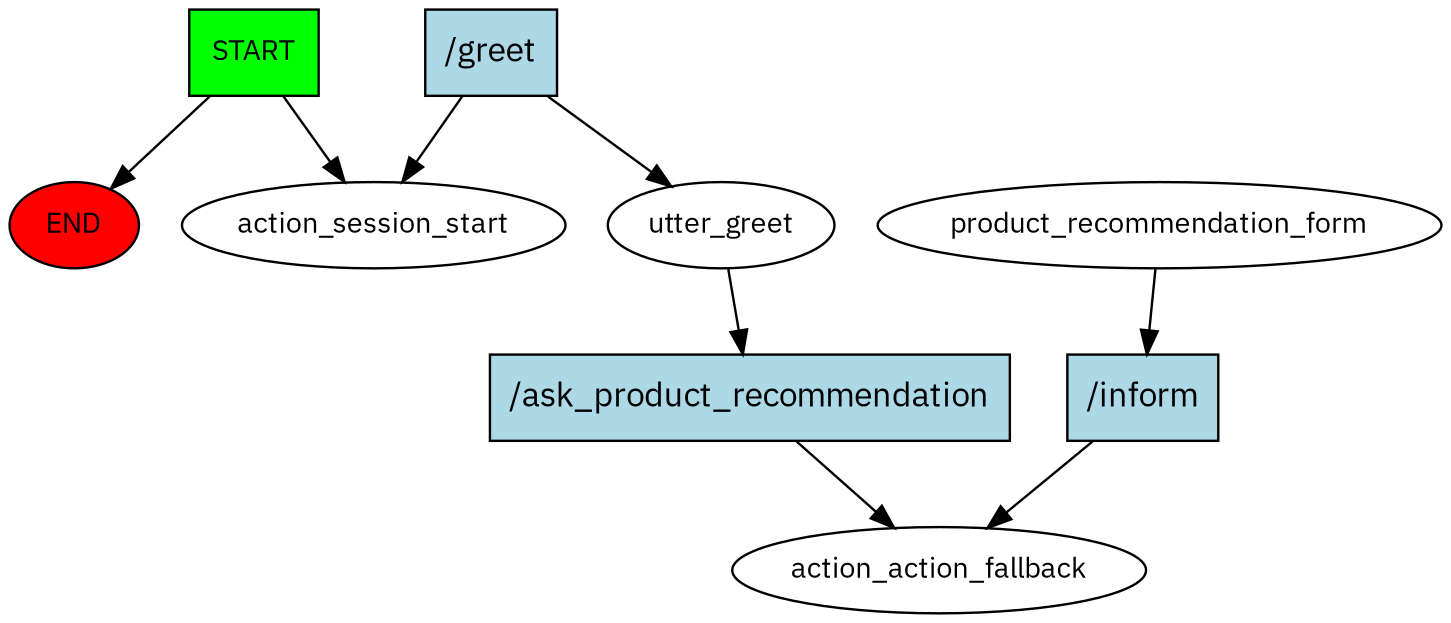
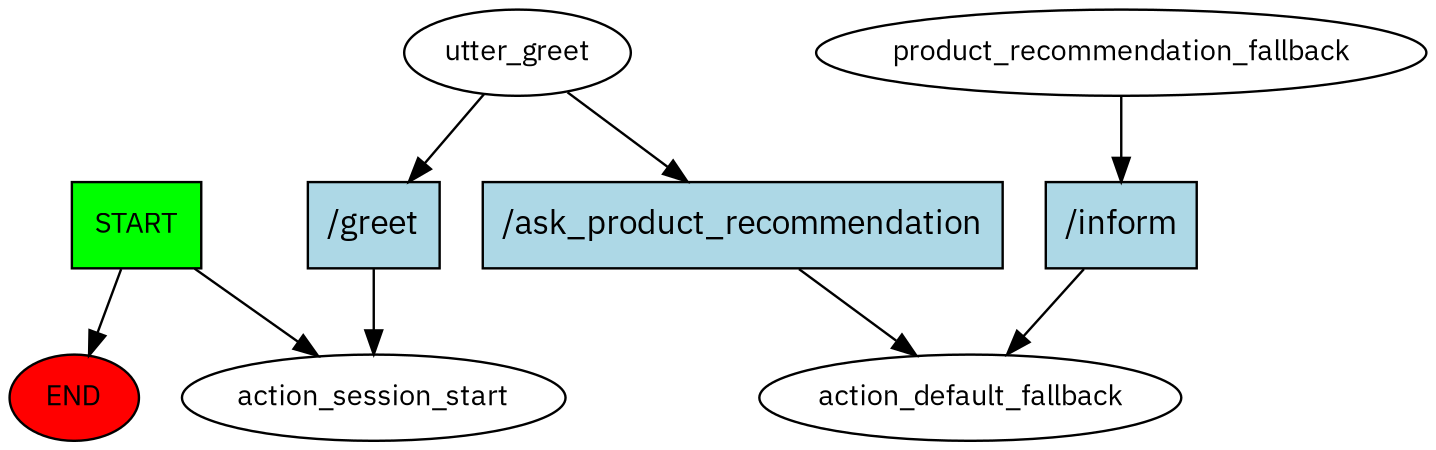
edge "/greet" -> "utter_greet": reversed
node "product_recommendation_form": label "product_recommendation_form" -> "product_recommendation_fallback"
node "action_action_fallback": label "action_action_fallback" -> "action_default_fallback"
